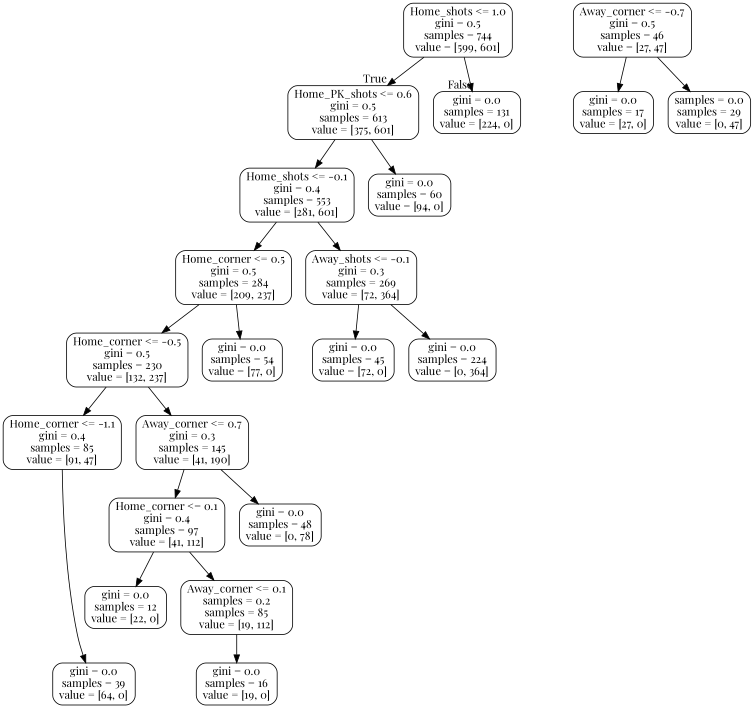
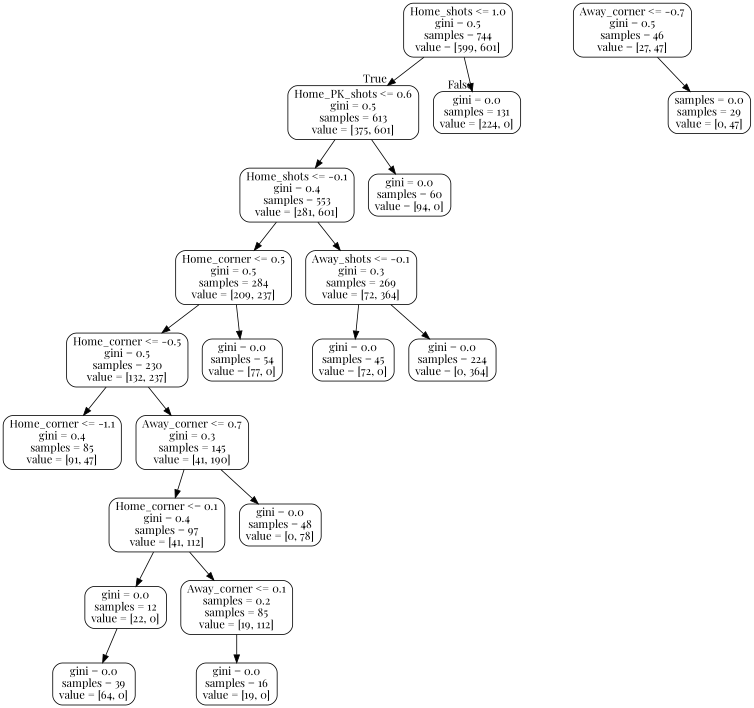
node "gini = 0.0 samples = 17 value = [27, 0]": removed
edge "Home_corner <= -1.1 gini = 0.4 samples = 85 value = [91, 47]" -> "gini = 0.0 samples = 39 value = [64, 0]": now "gini = 0.0 samples = 12 value = [22, 0]" -> "gini = 0.0 samples = 39 value = [64, 0]"
